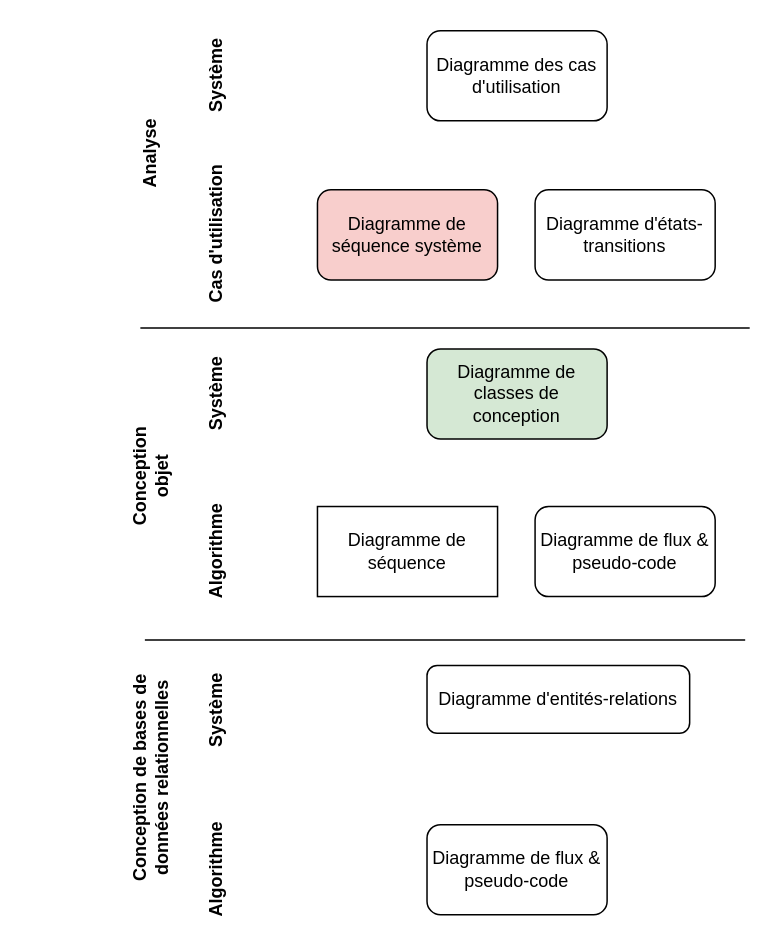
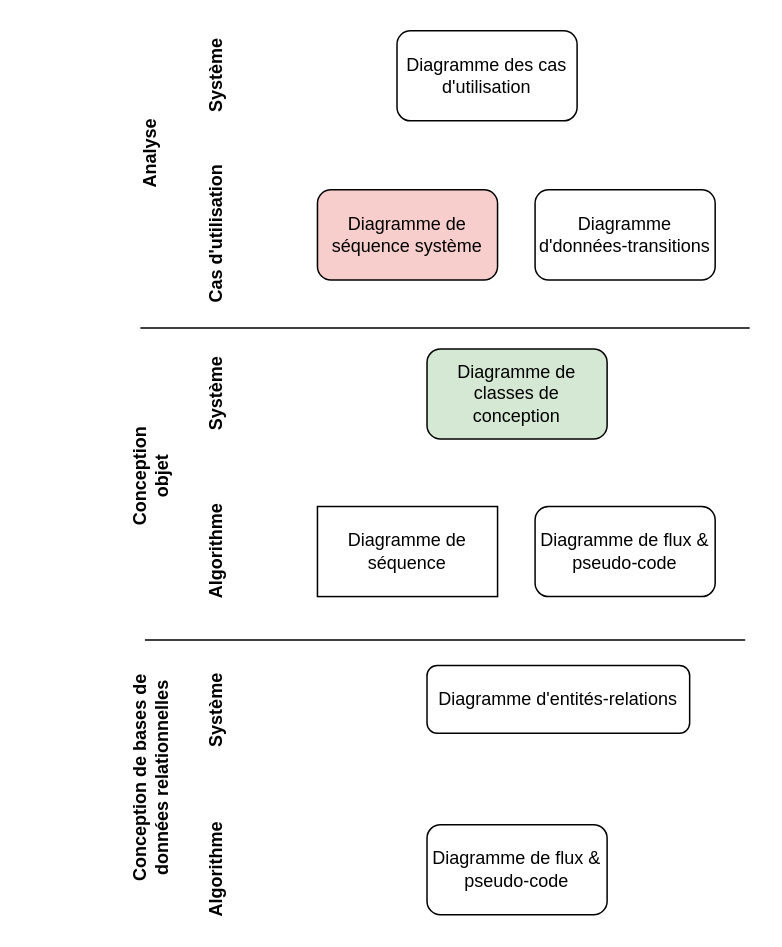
node "Diagramme des cas d'utilisation": moved (517, 76) -> (487, 76)
node "Diagramme d'états-transitions": label "Diagramme d'états-transitions" -> "Diagramme d'données-transitions"
